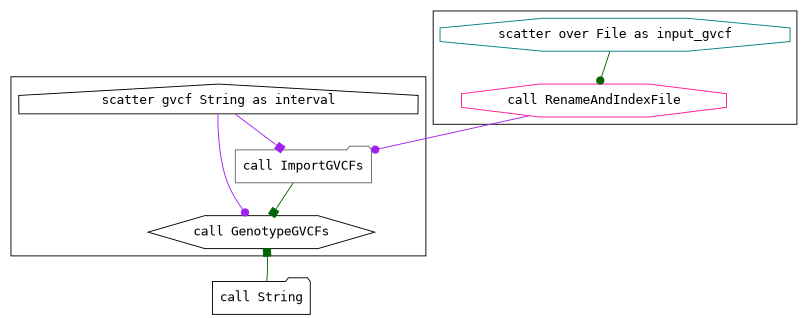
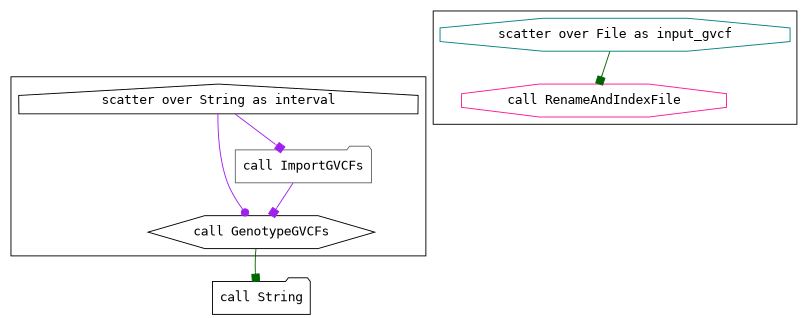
edge "scatter over File as input_gvcf" -> "call RenameAndIndexFile": arrowhead dot -> box
node "scatter gvcf String as interval": label "scatter gvcf String as interval" -> "scatter over String as interval"
edge "call RenameAndIndexFile" -> "call ImportGVCFs": removed
edge "call ImportGVCFs" -> "call GenotypeGVCFs": color darkgreen -> purple
edge "call String" -> "call GenotypeGVCFs": reversed
